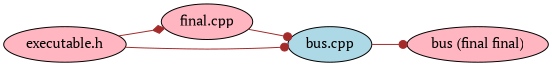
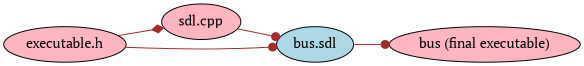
node "final.cpp": label "final.cpp" -> "sdl.cpp"
node "bus.cpp": label "bus.cpp" -> "bus.sdl"
node "bus (final final)": label "bus (final final)" -> "bus (final executable)"
